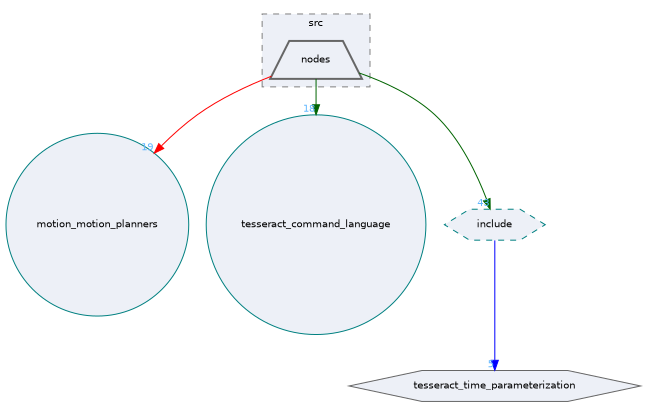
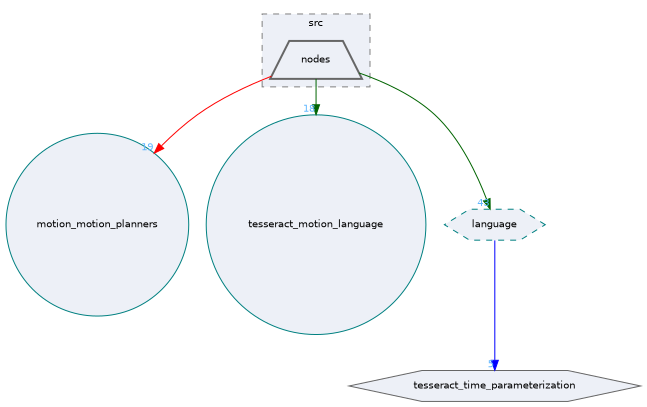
node "tesseract_command_language": label "tesseract_command_language" -> "tesseract_motion_language"
node "include": label "include" -> "language"
